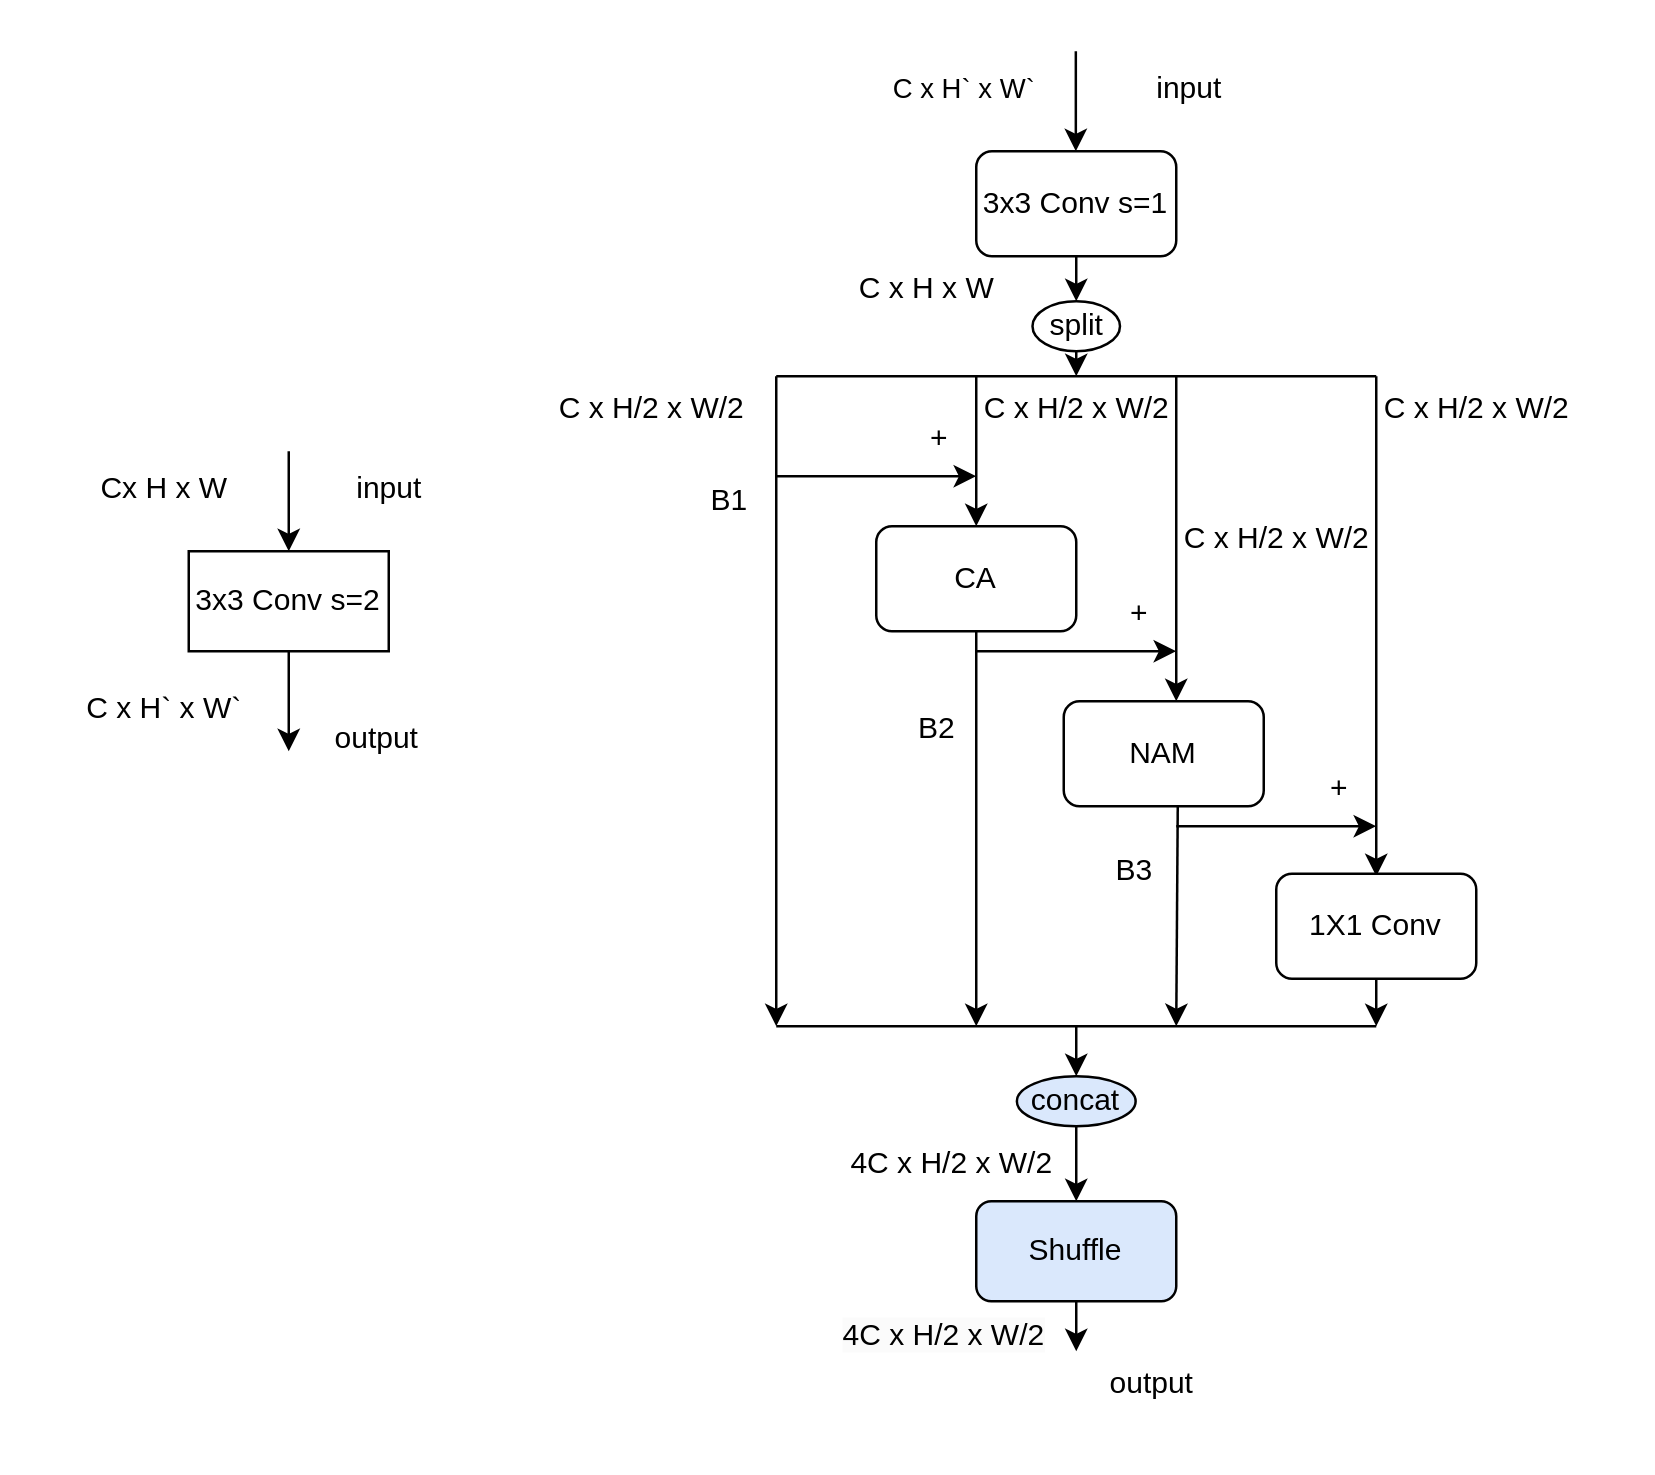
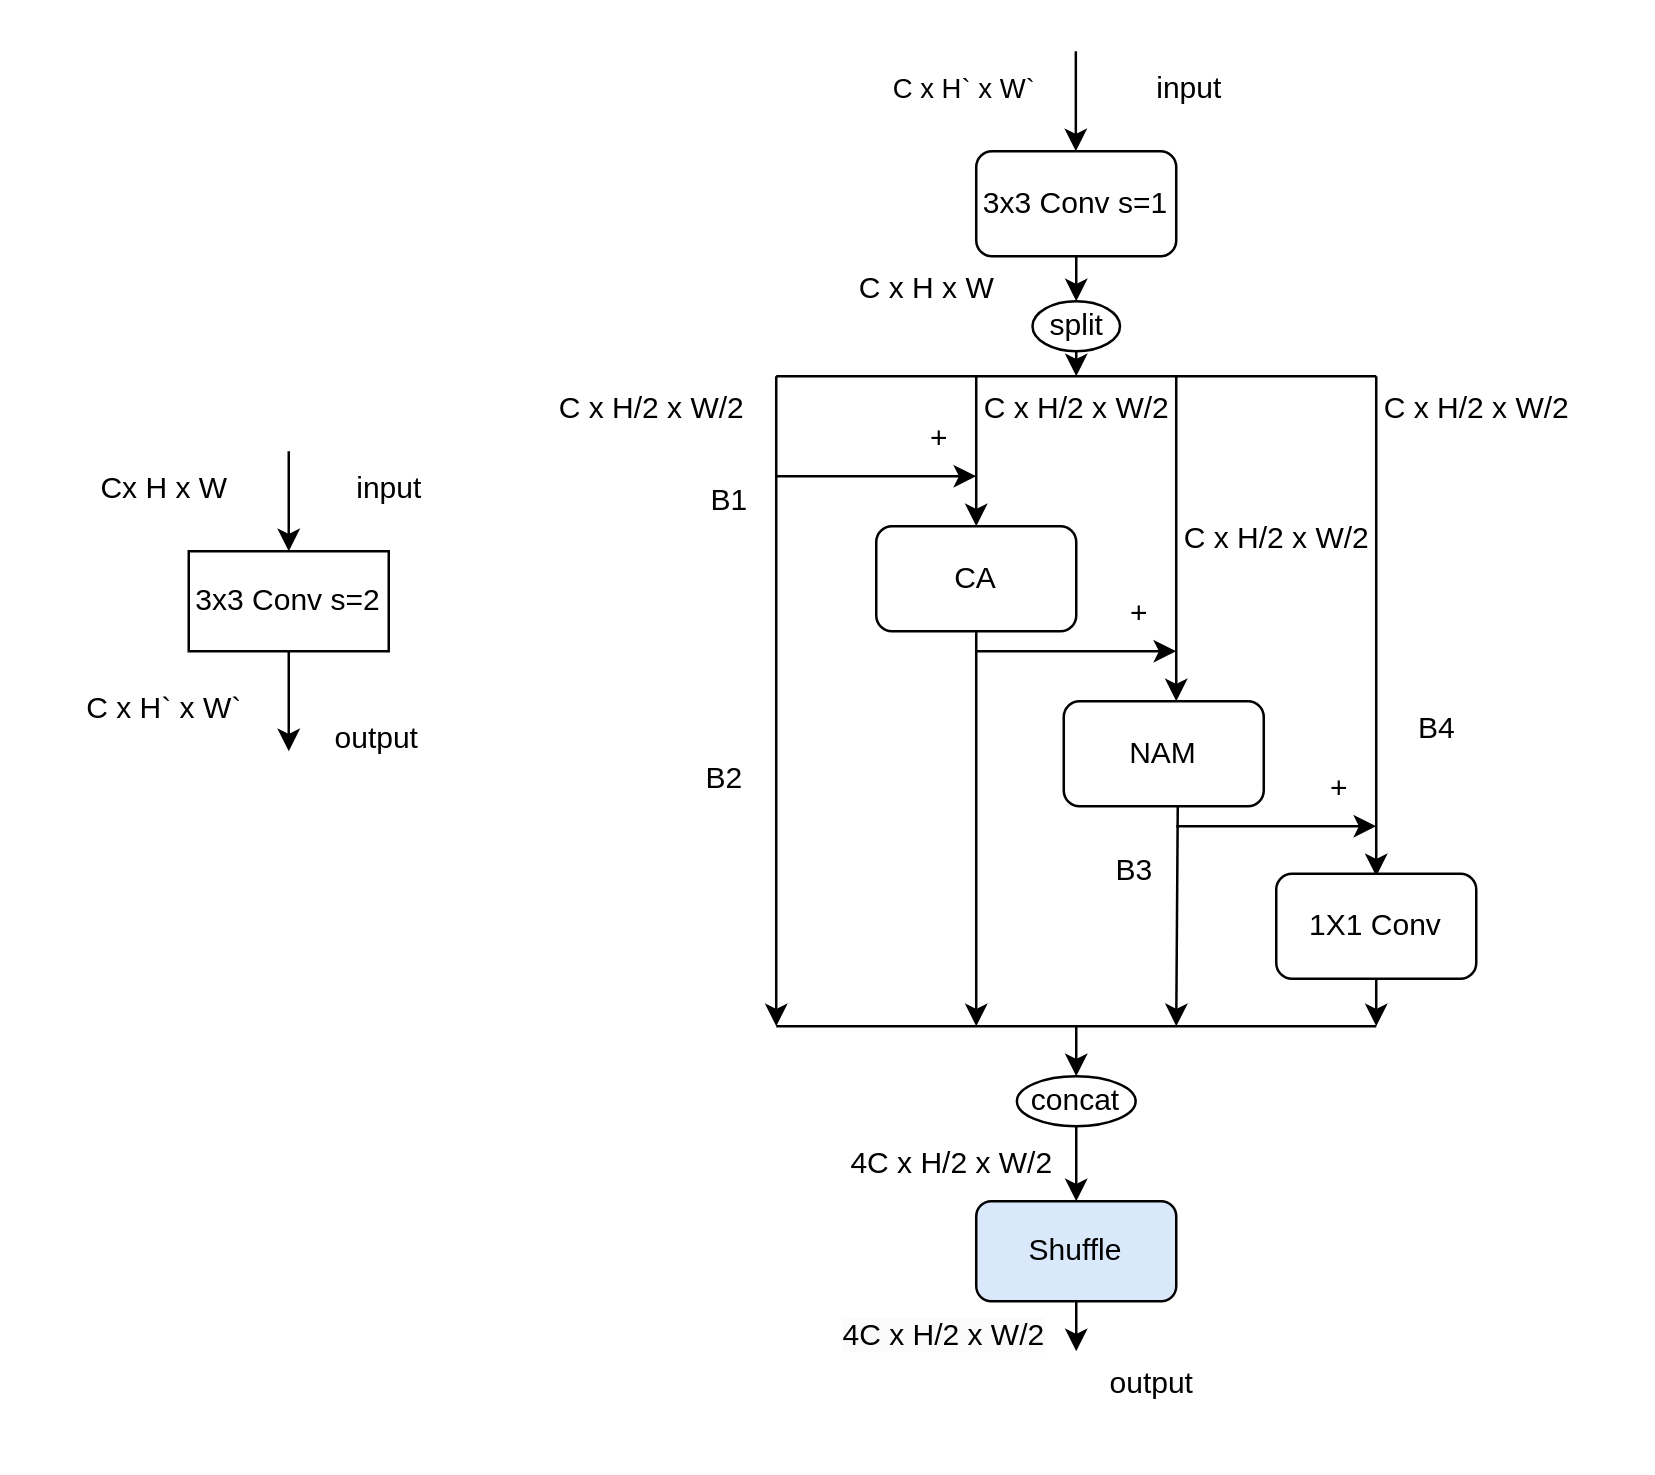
node "B2": moved (935, 729) -> (723, 779)
node "B4": added
node "concat": fillcolor #dae8fc -> #ffffff
